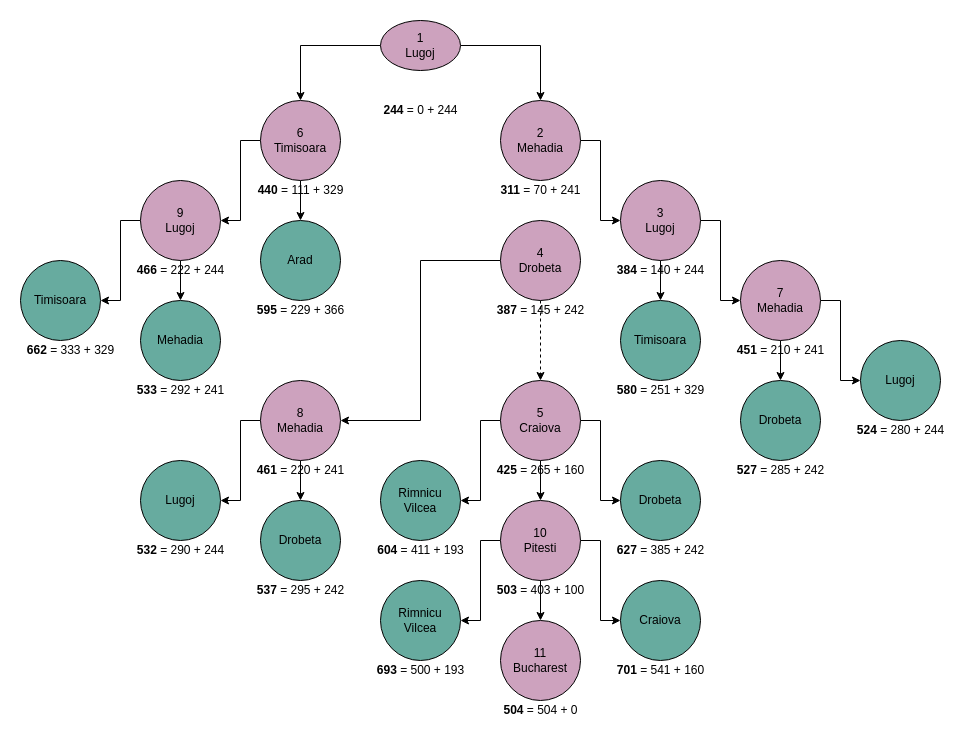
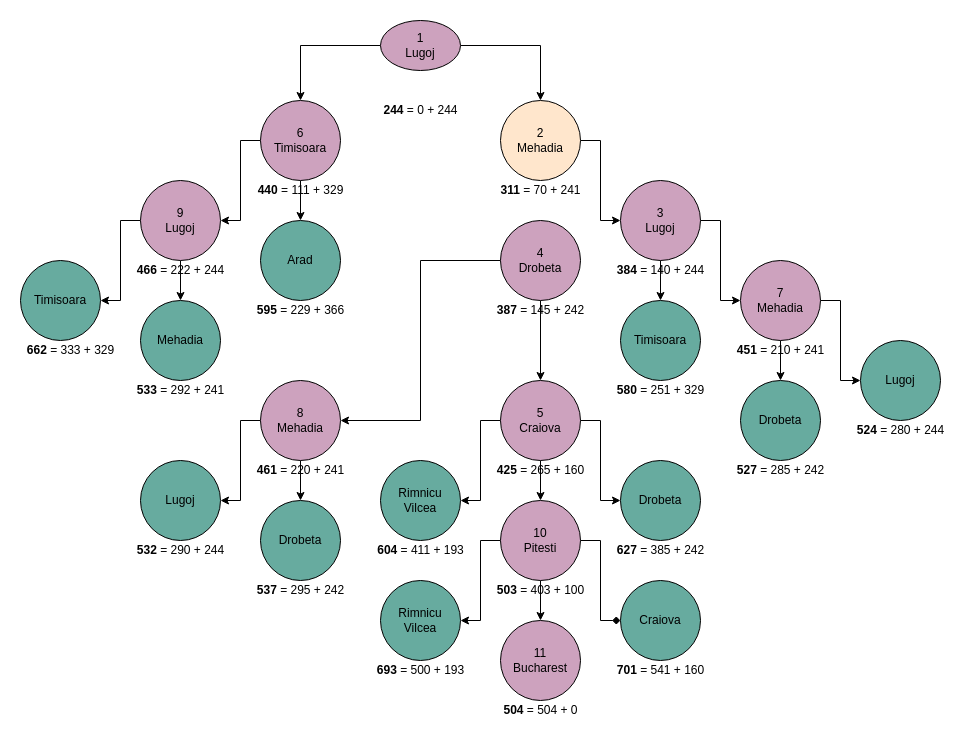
node "2 Mehadia": fillcolor #cda2be -> #ffe6cc
edge "4 Drobeta" -> "5 Craiova": style dashed -> solid
edge "10 Pitesti" -> "Craiova": arrowhead classic -> diamond
